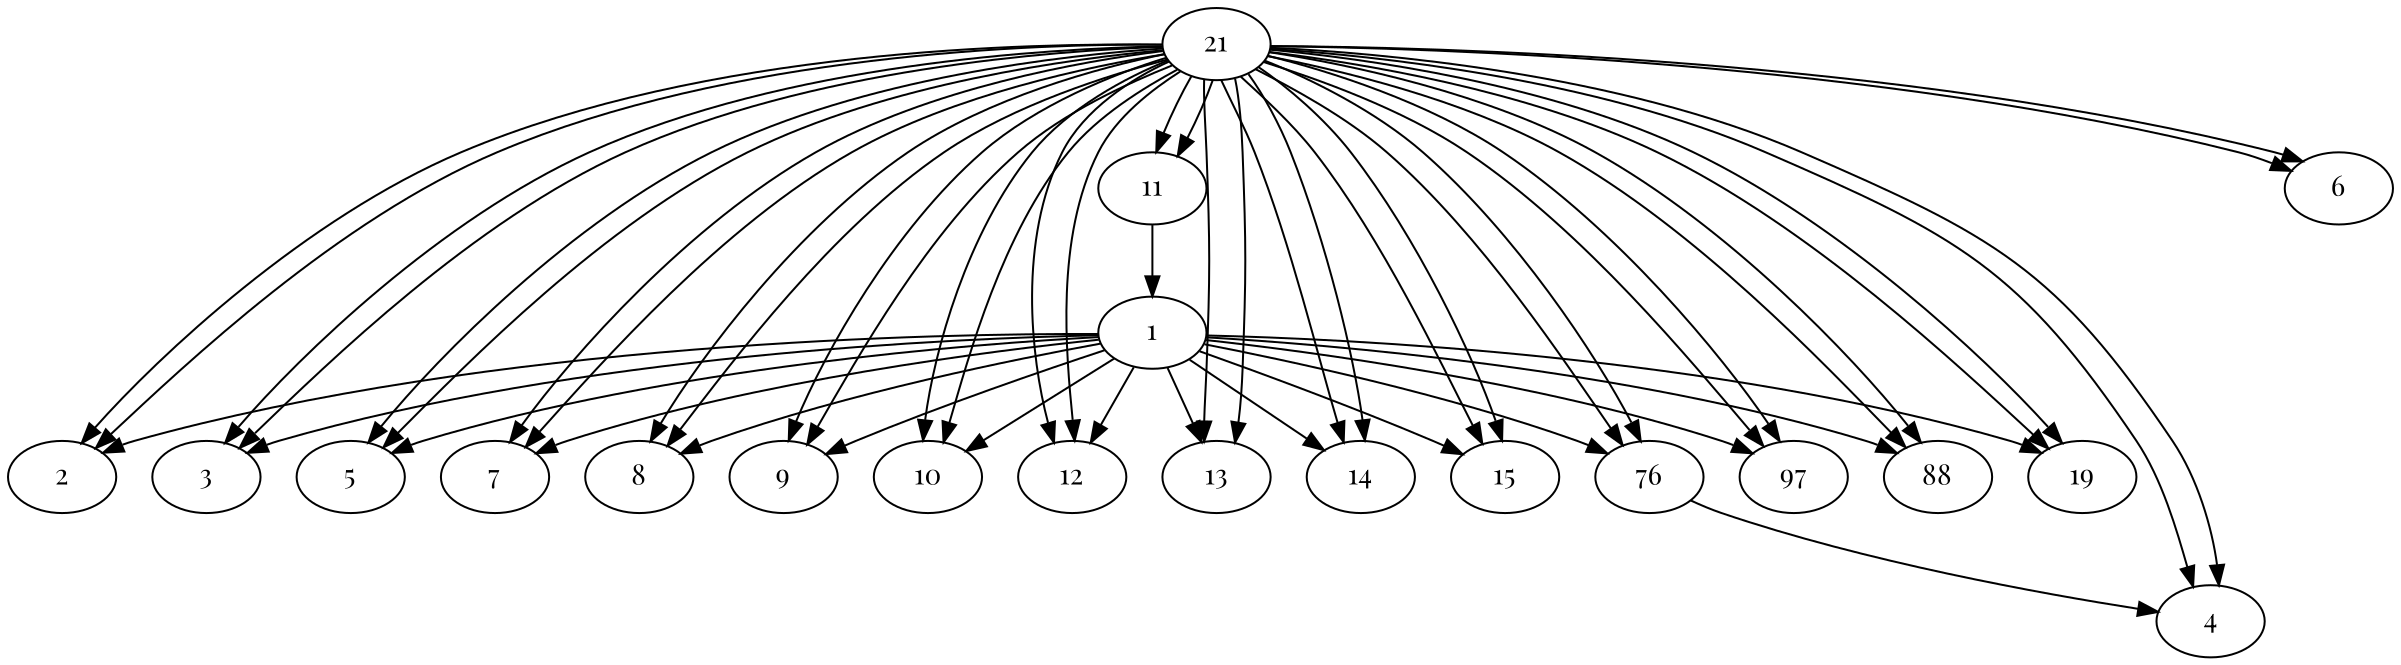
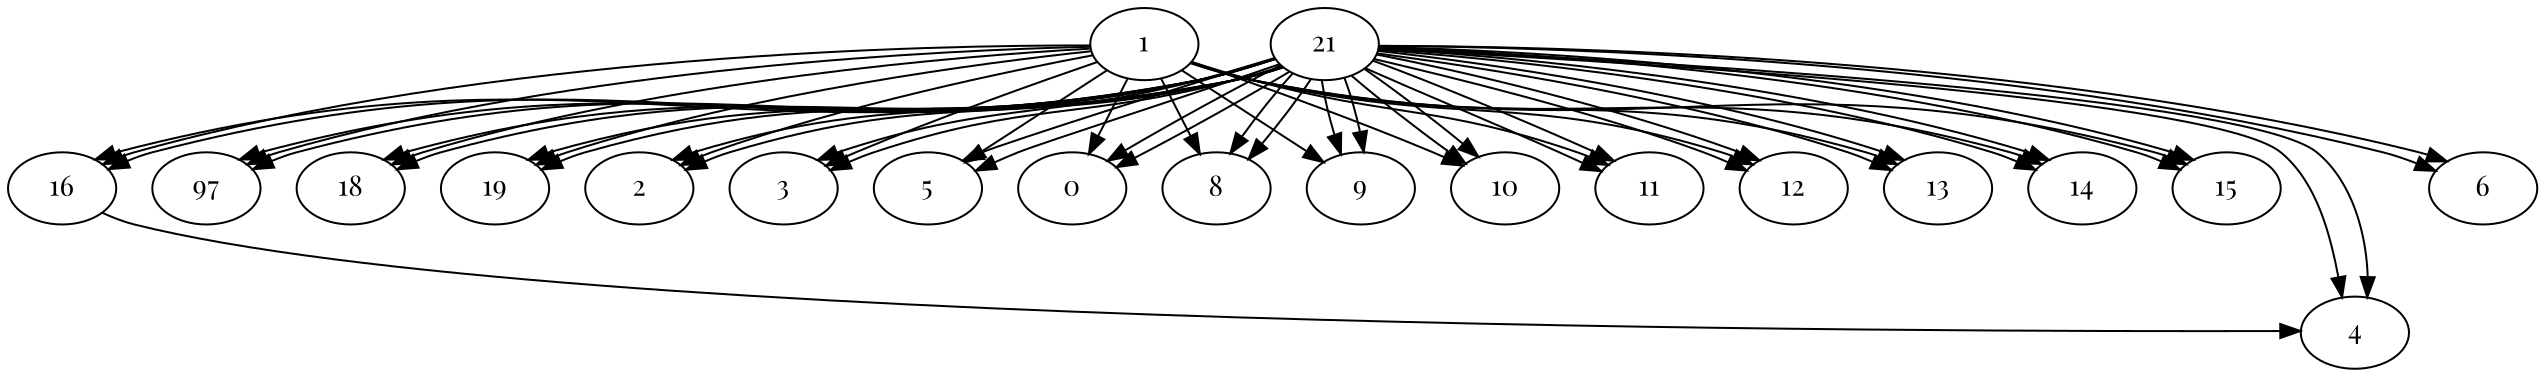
edge "11" -> "1": reversed
node "7": label "7" -> "0"
node "76": label "76" -> "16"
node "88": label "88" -> "18"
